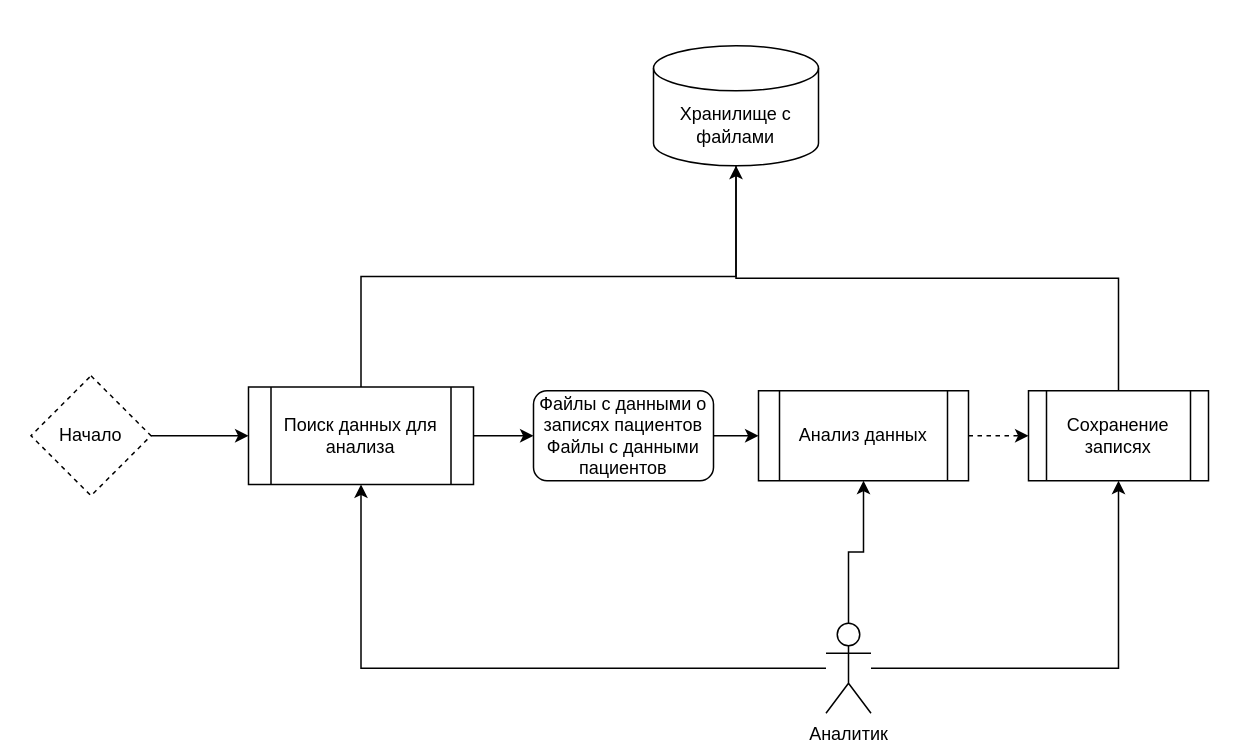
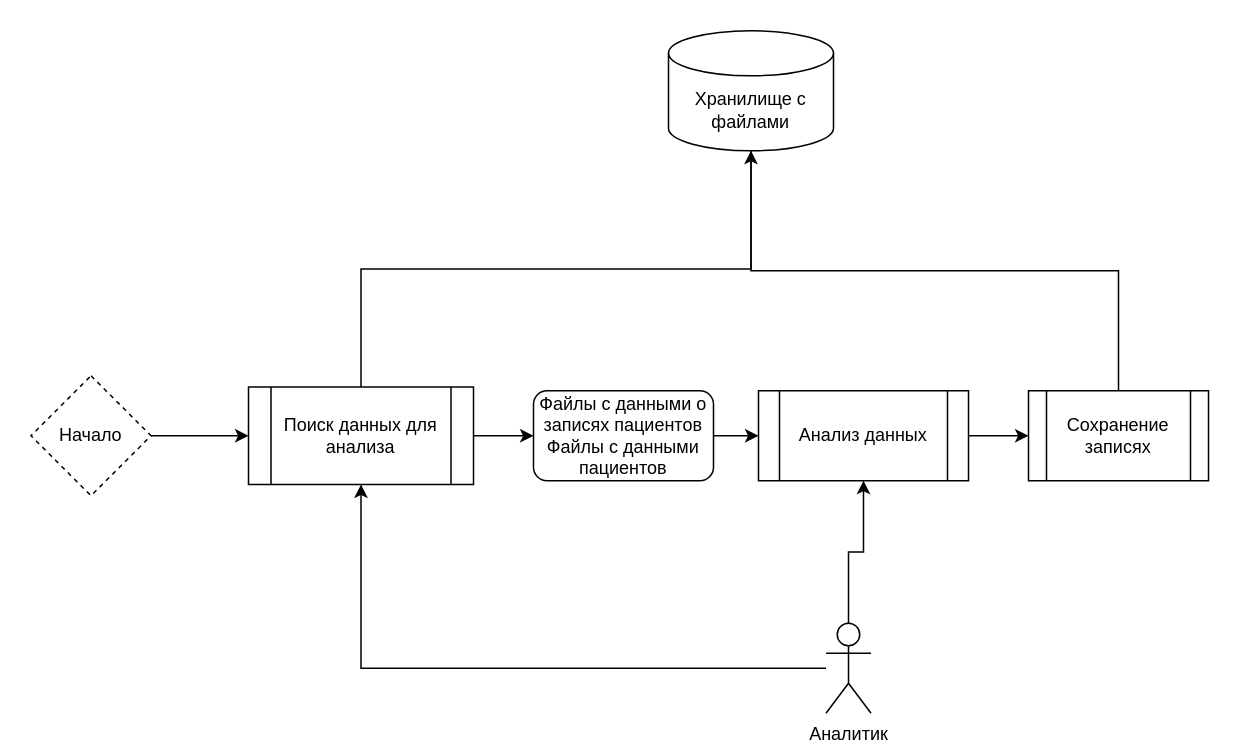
node "Хранилище с файлами": moved (736, 106) -> (751, 91)
edge "Анализ данных" -> "Сохранение записях": style dashed -> solid
edge "Аналитик" -> "Сохранение записях": removed
